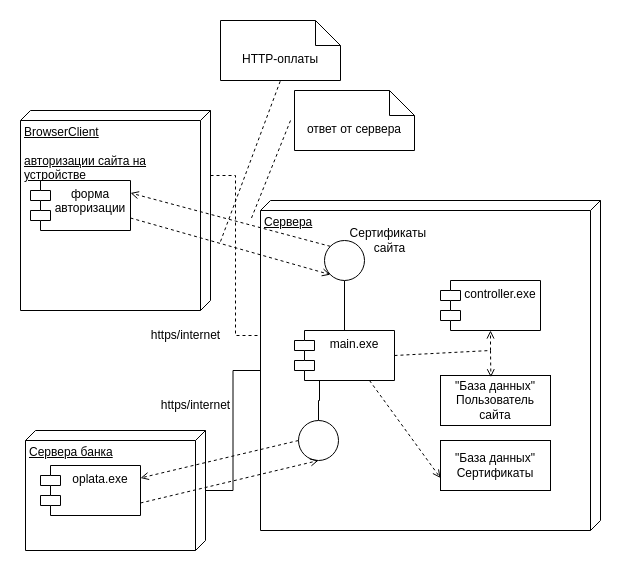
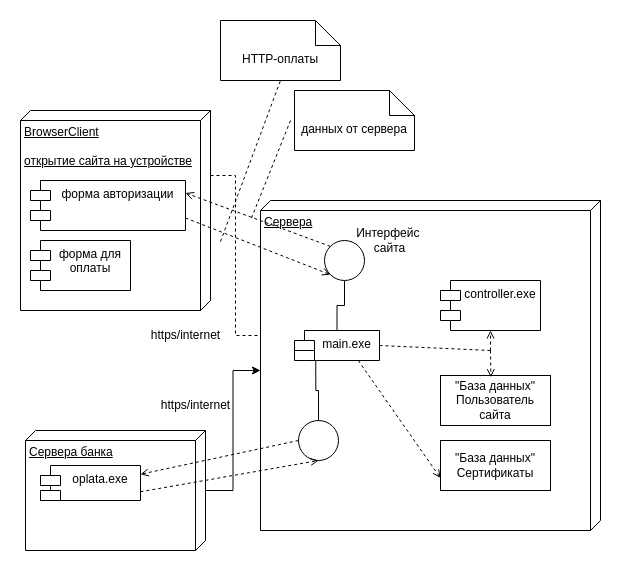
node "ответ от сервера": label "ответ от сервера" -> "данных от сервера"
node "BrowserClient авторизации сайта на устройстве": label "BrowserClient авторизации сайта на устройстве" -> "BrowserClient открытие сайта на устройстве"
node "форма авторизации": size 100x50 -> 155x50
node "Сертификаты сайта": label "Сертификаты сайта" -> "Интерфейс сайта"
node "форма для оплаты": added
node "main.exe": size 100x50 -> 85x30
edge "Сервера" -- "Сервера банка": arrowhead none -> classic
node "oplata.exe": size 100x50 -> 100x35
